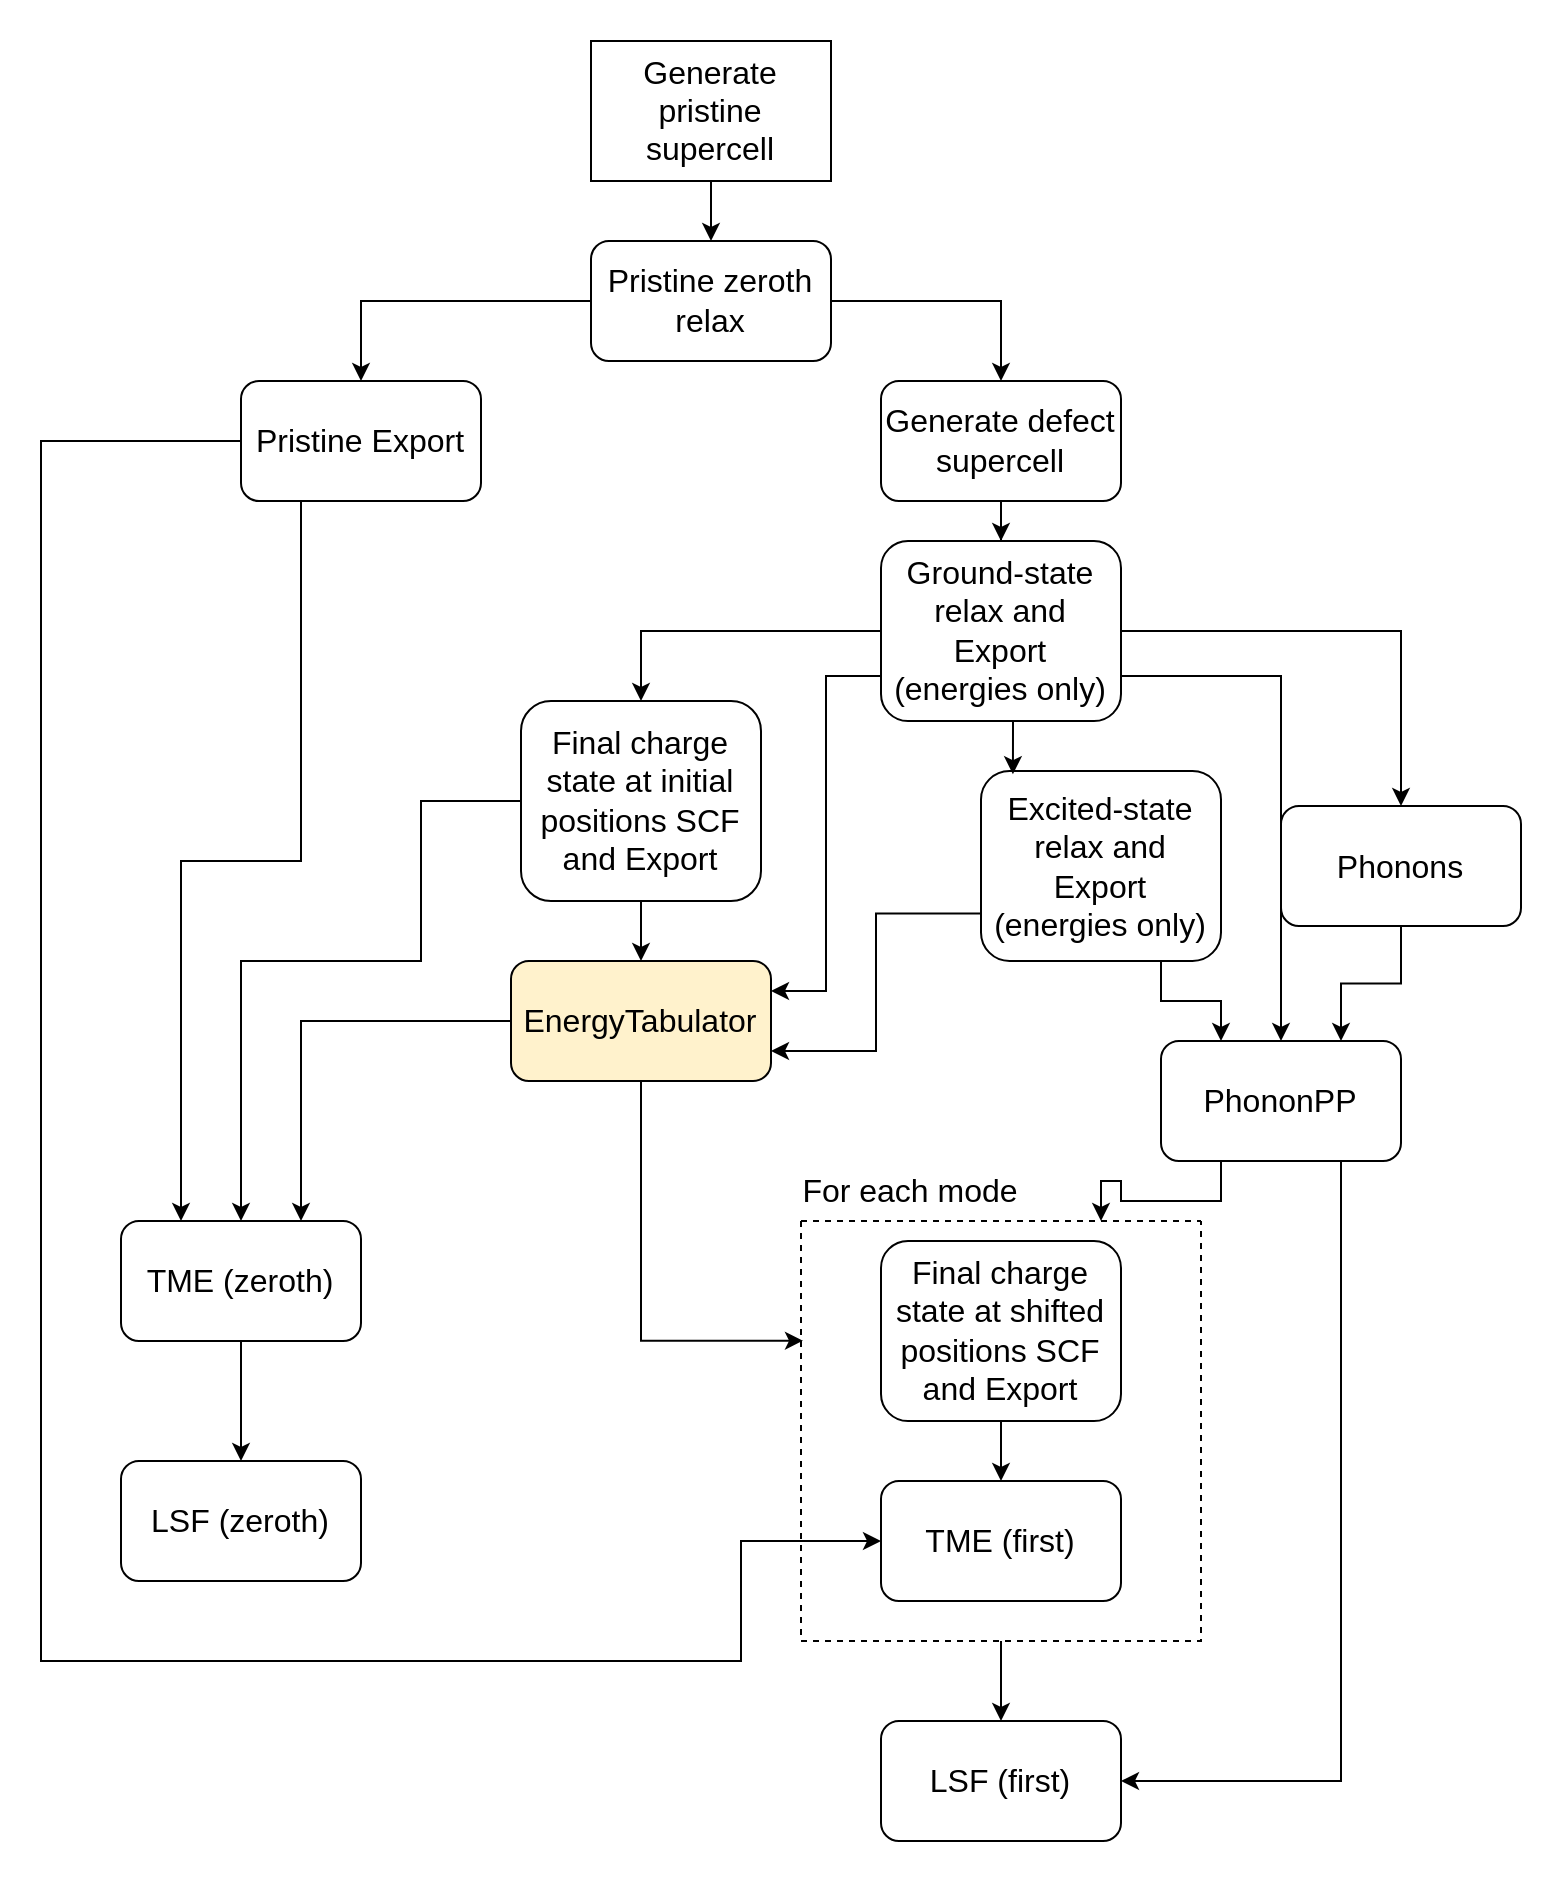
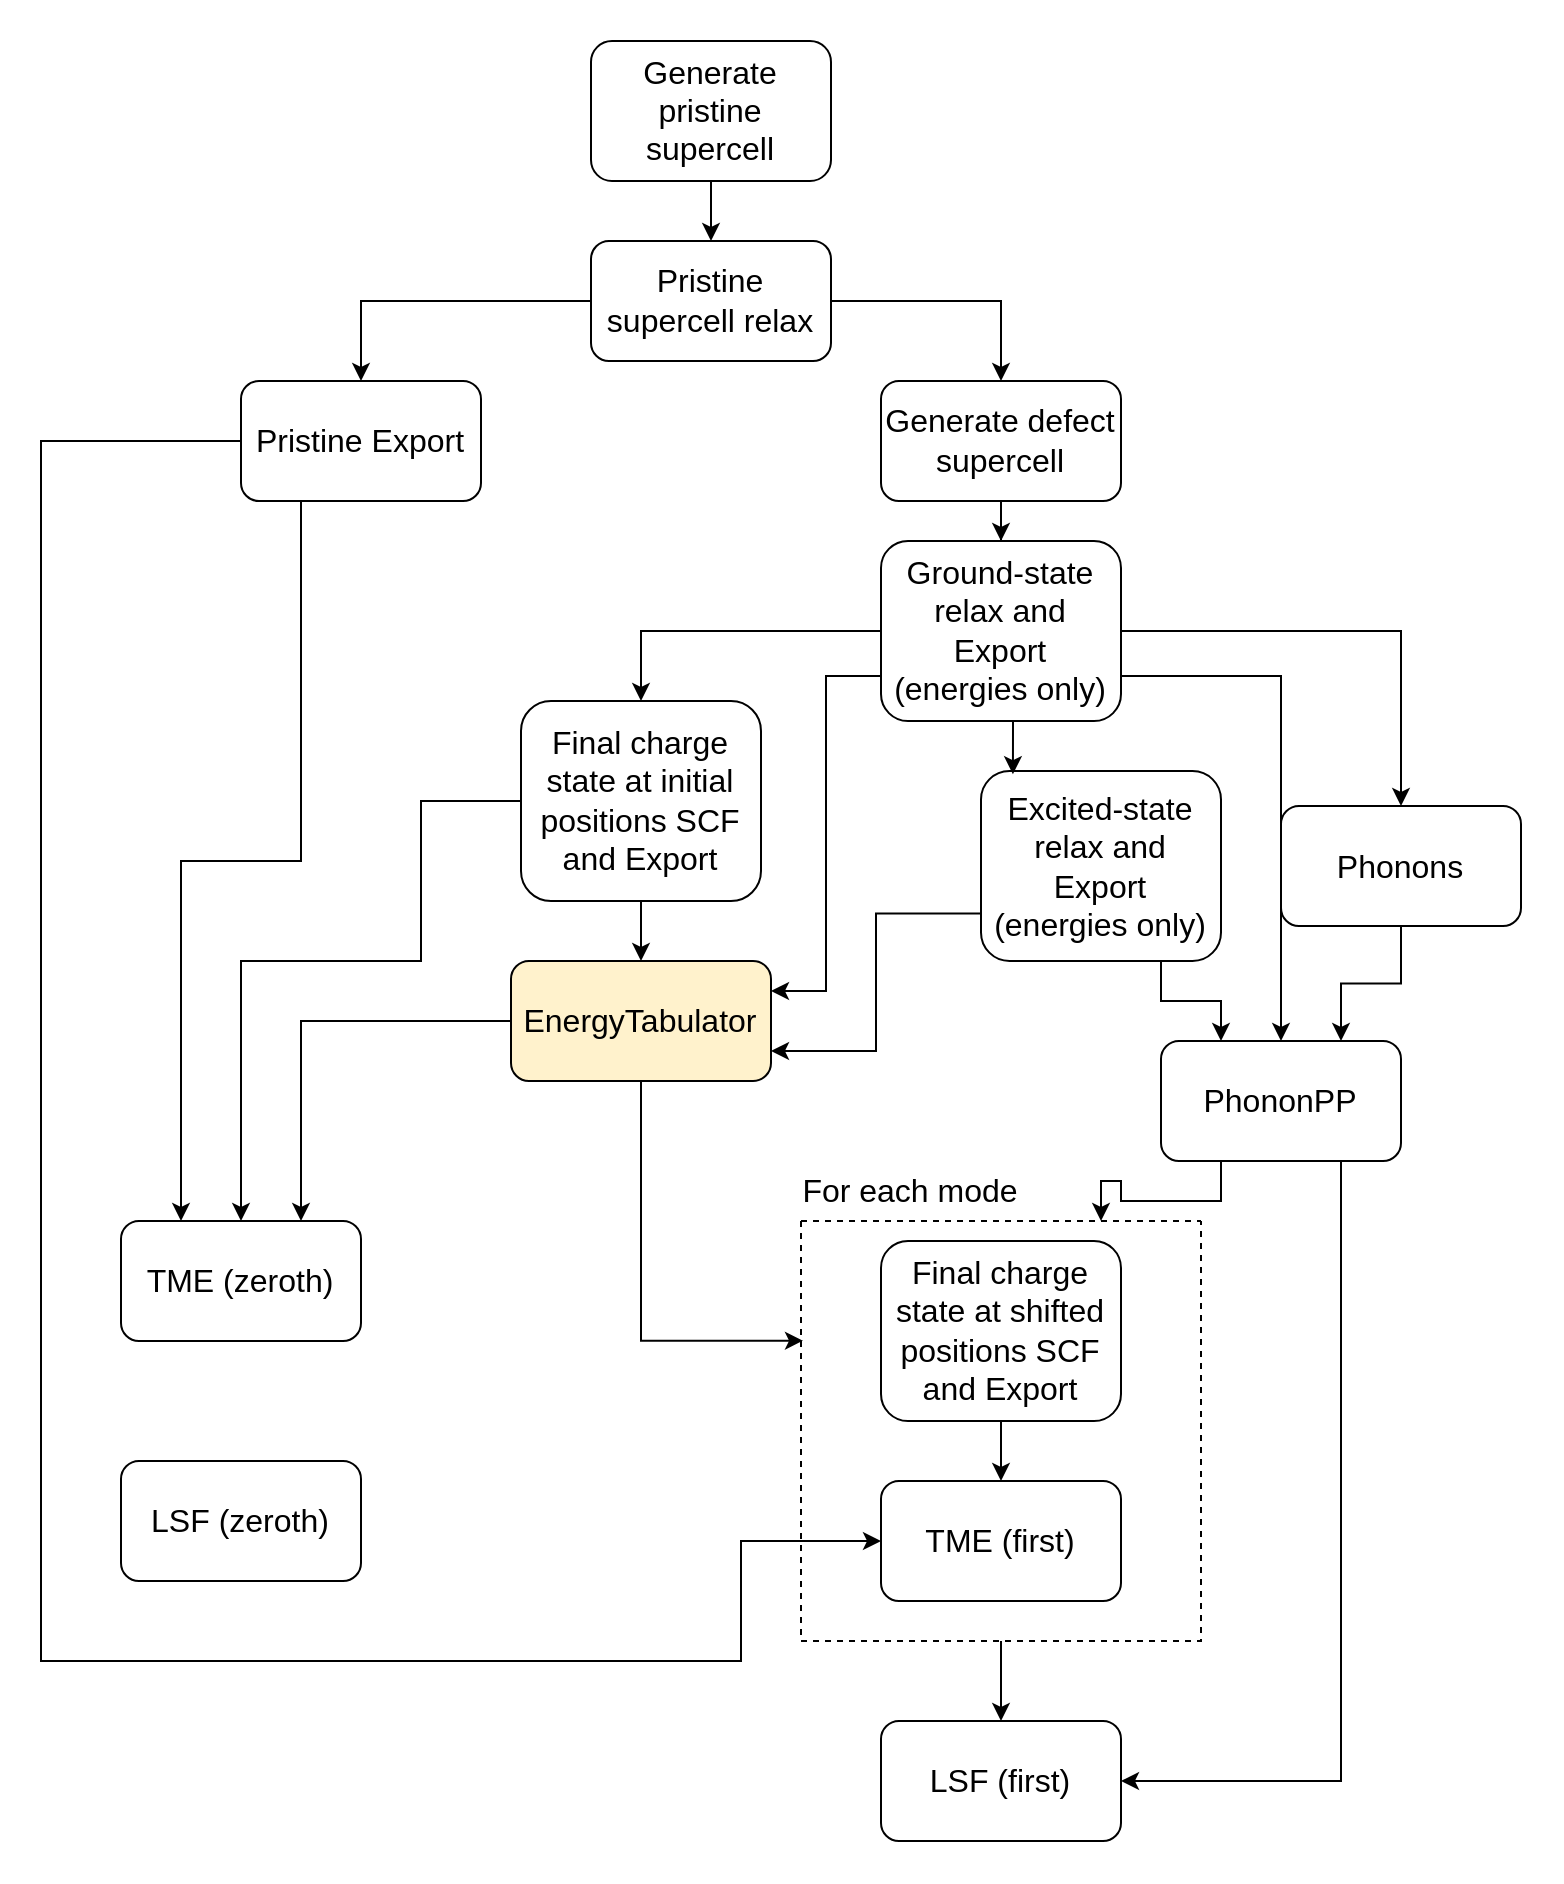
node "Generate pristine supercell": shape rectangle -> rounded rectangle
node "Pristine zeroth relax": label "Pristine zeroth relax" -> "Pristine supercell relax"
edge "TME (zeroth)" -> "LSF (zeroth)": removed
